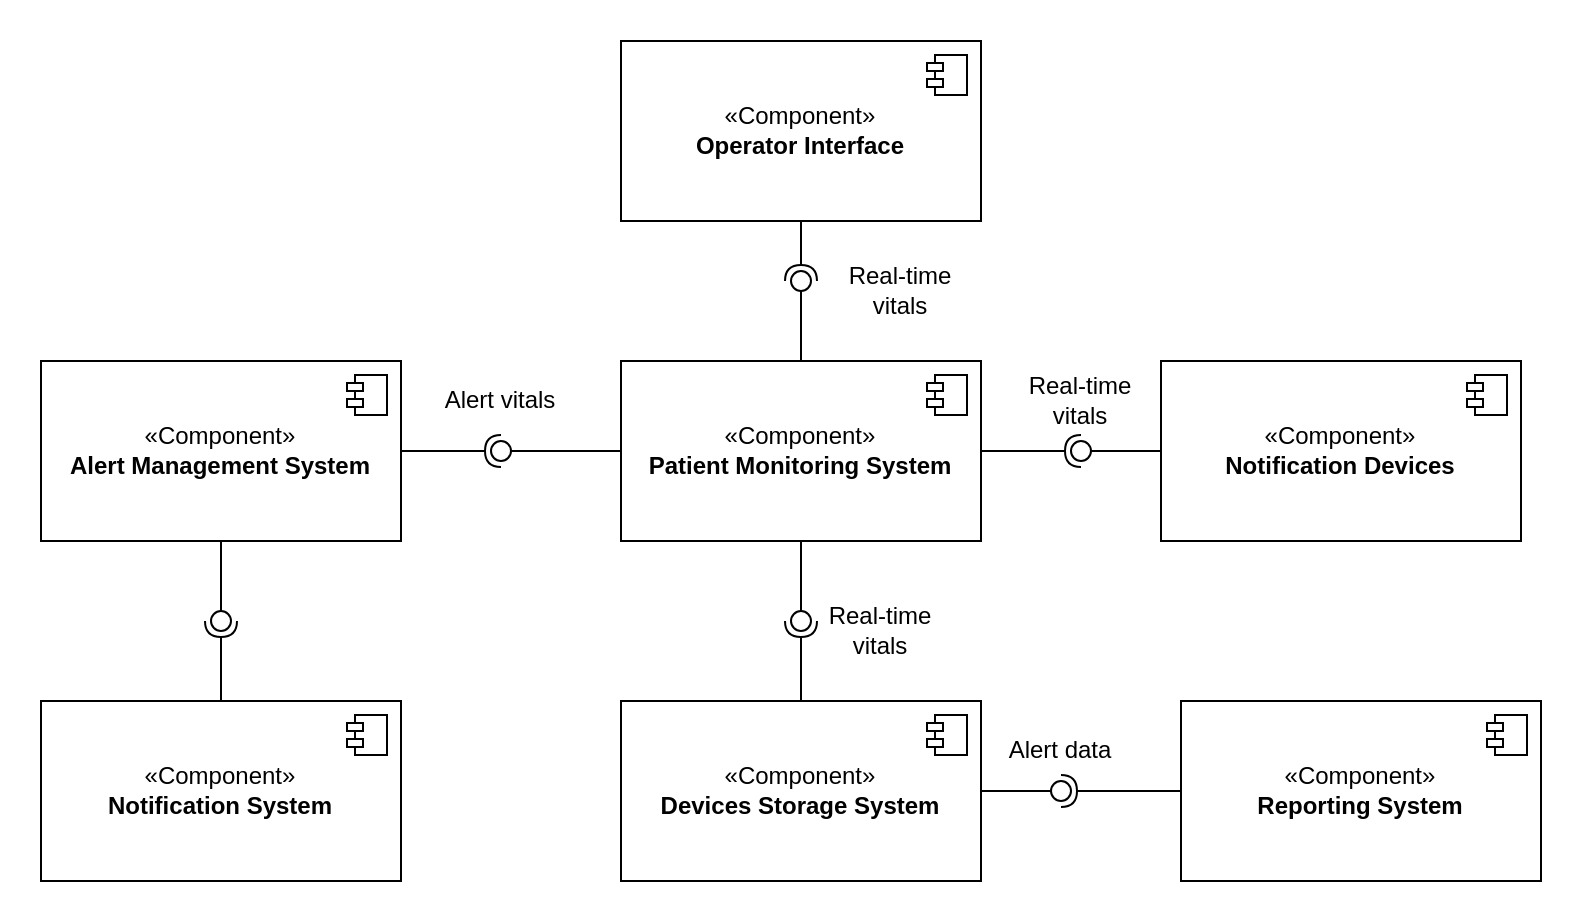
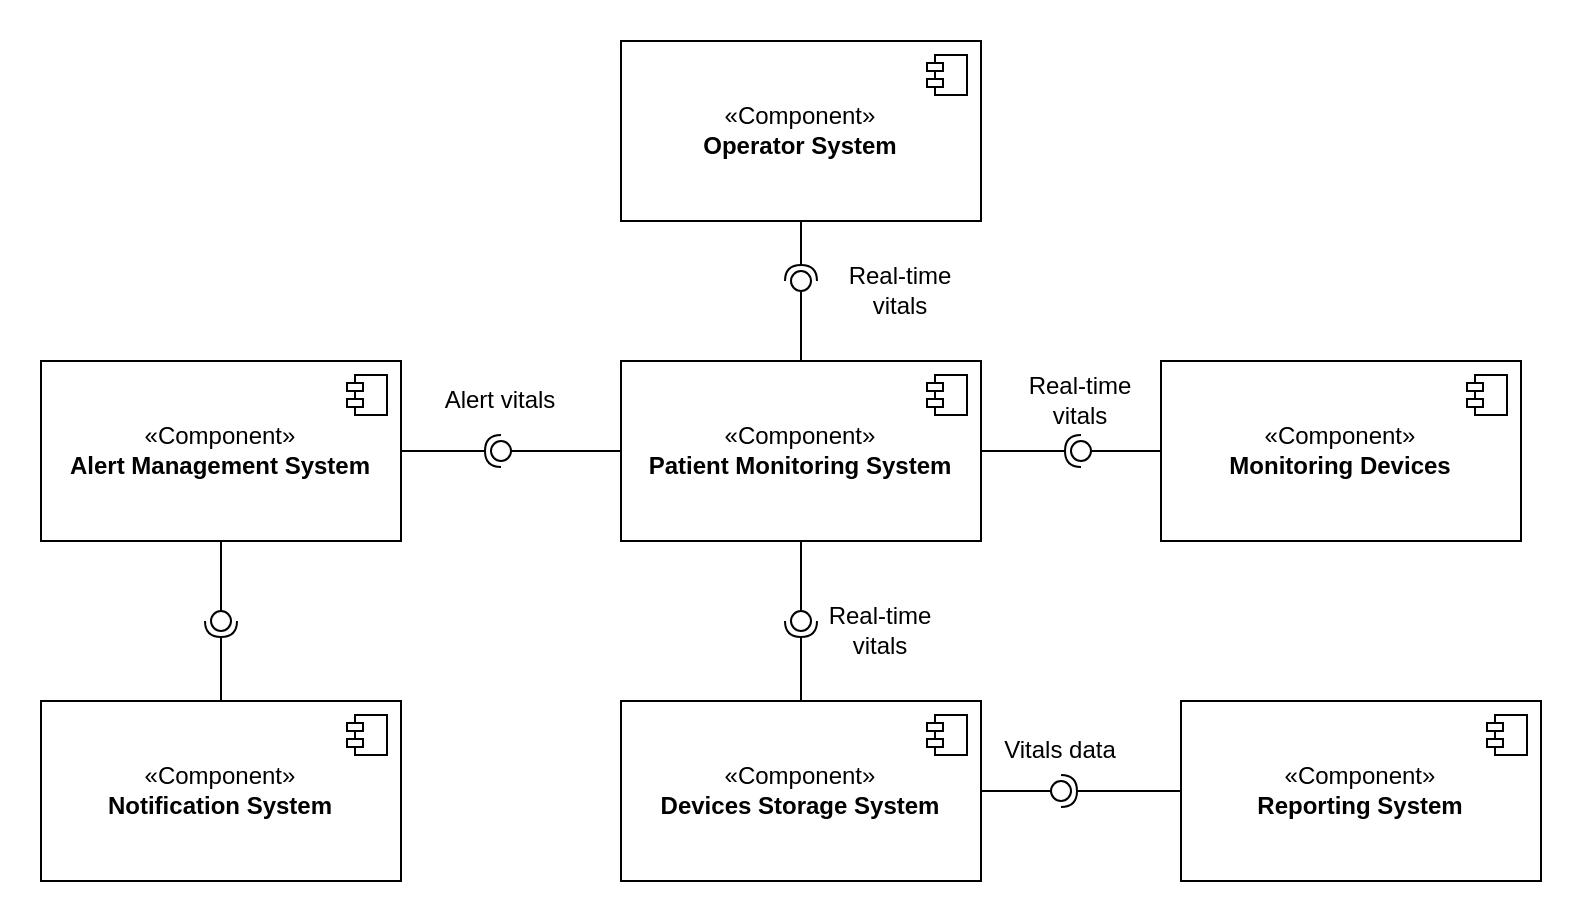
node "«Component» Operator Interface": label "«Component» Operator Interface" -> "«Component» Operator System"
node "«Component» Notification Devices": label "«Component» Notification Devices" -> "«Component» Monitoring Devices"
node "Alert data": label "Alert data" -> "Vitals data"
